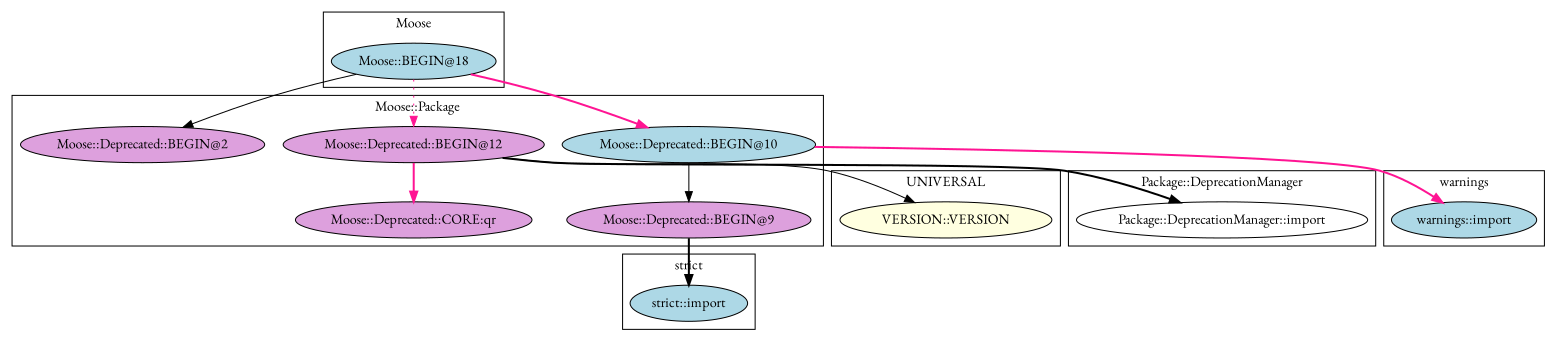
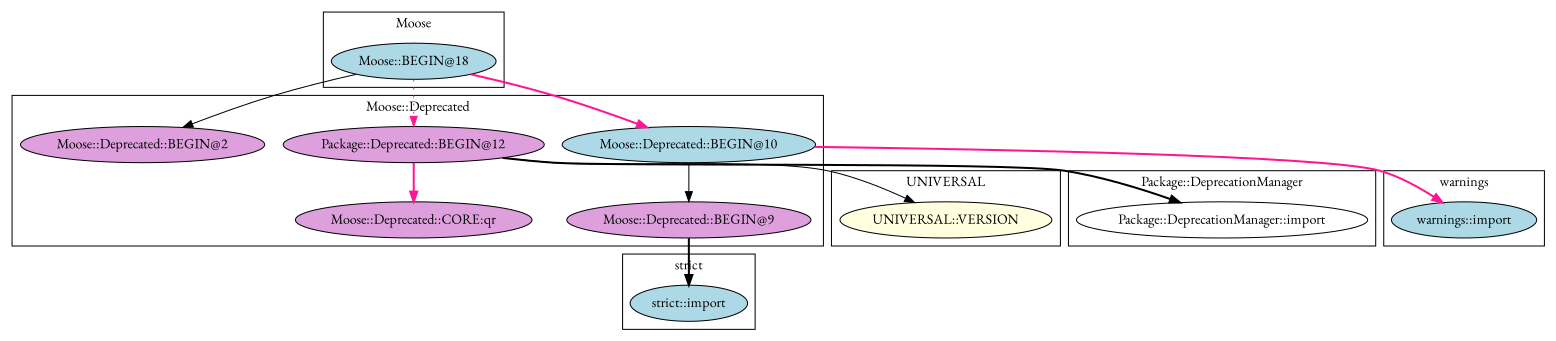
cluster "Moose::Package": label "Moose::Package" -> "Moose::Deprecated"
node "Moose::Deprecated::BEGIN@12": label "Moose::Deprecated::BEGIN@12" -> "Package::Deprecated::BEGIN@12"
node "VERSION::VERSION": label "VERSION::VERSION" -> "UNIVERSAL::VERSION"
